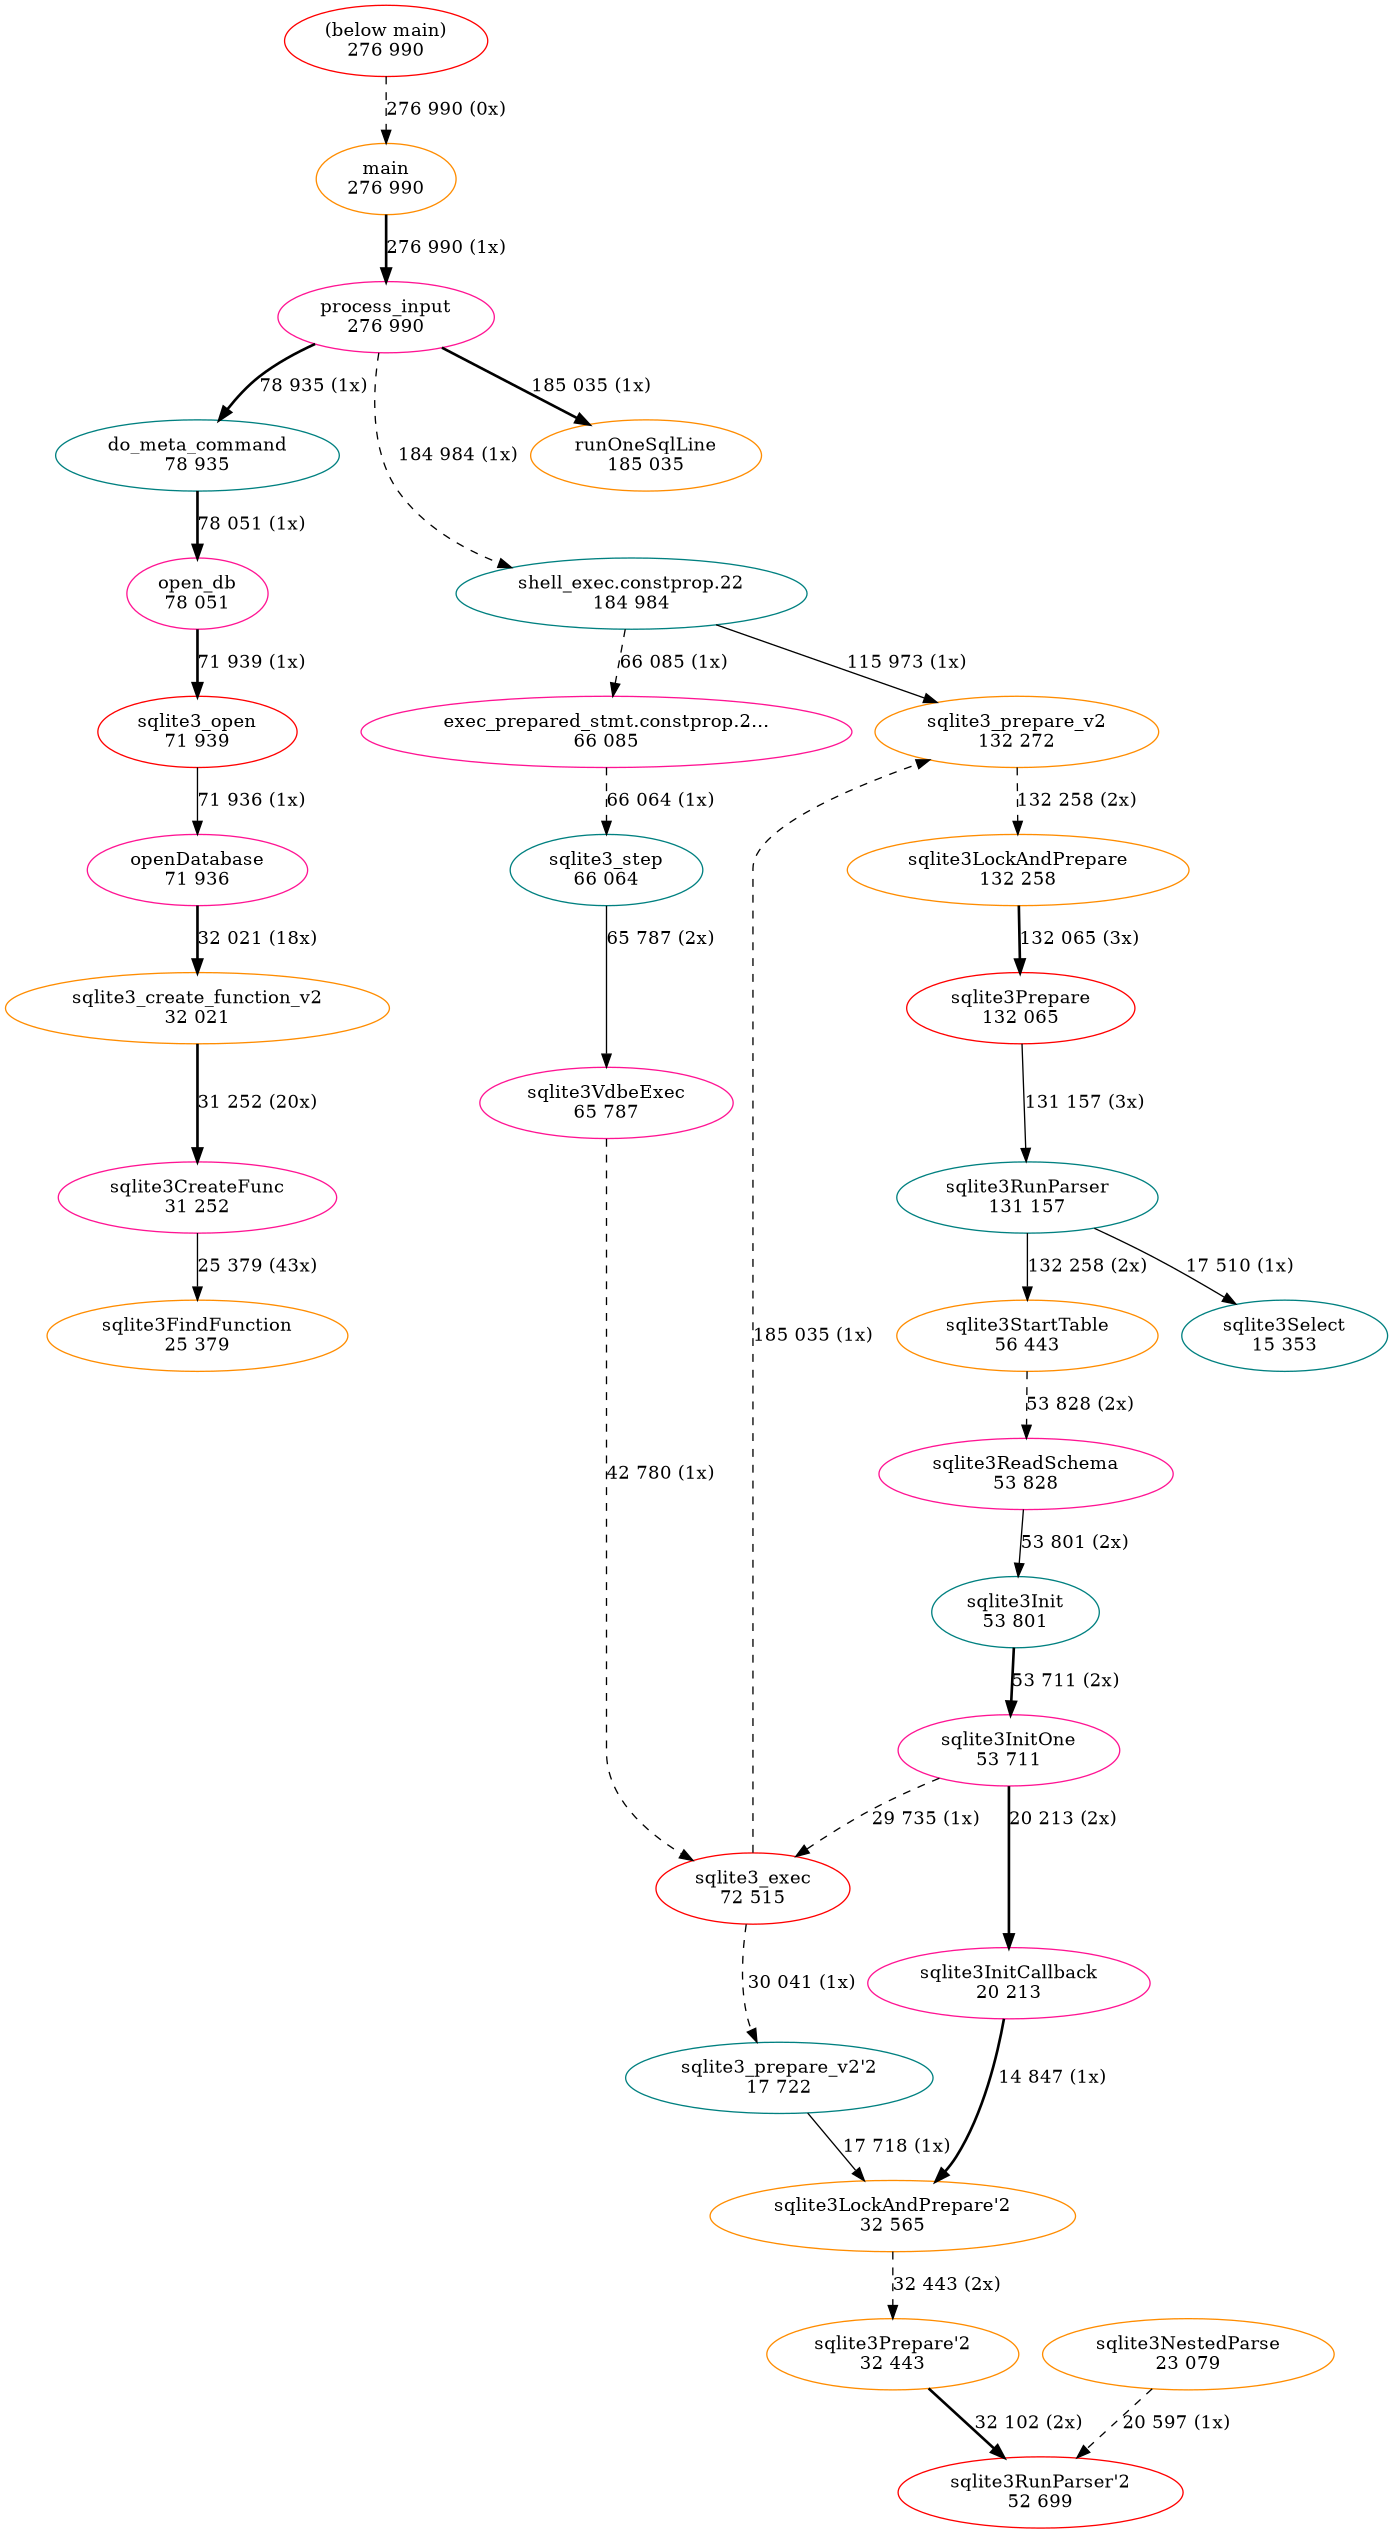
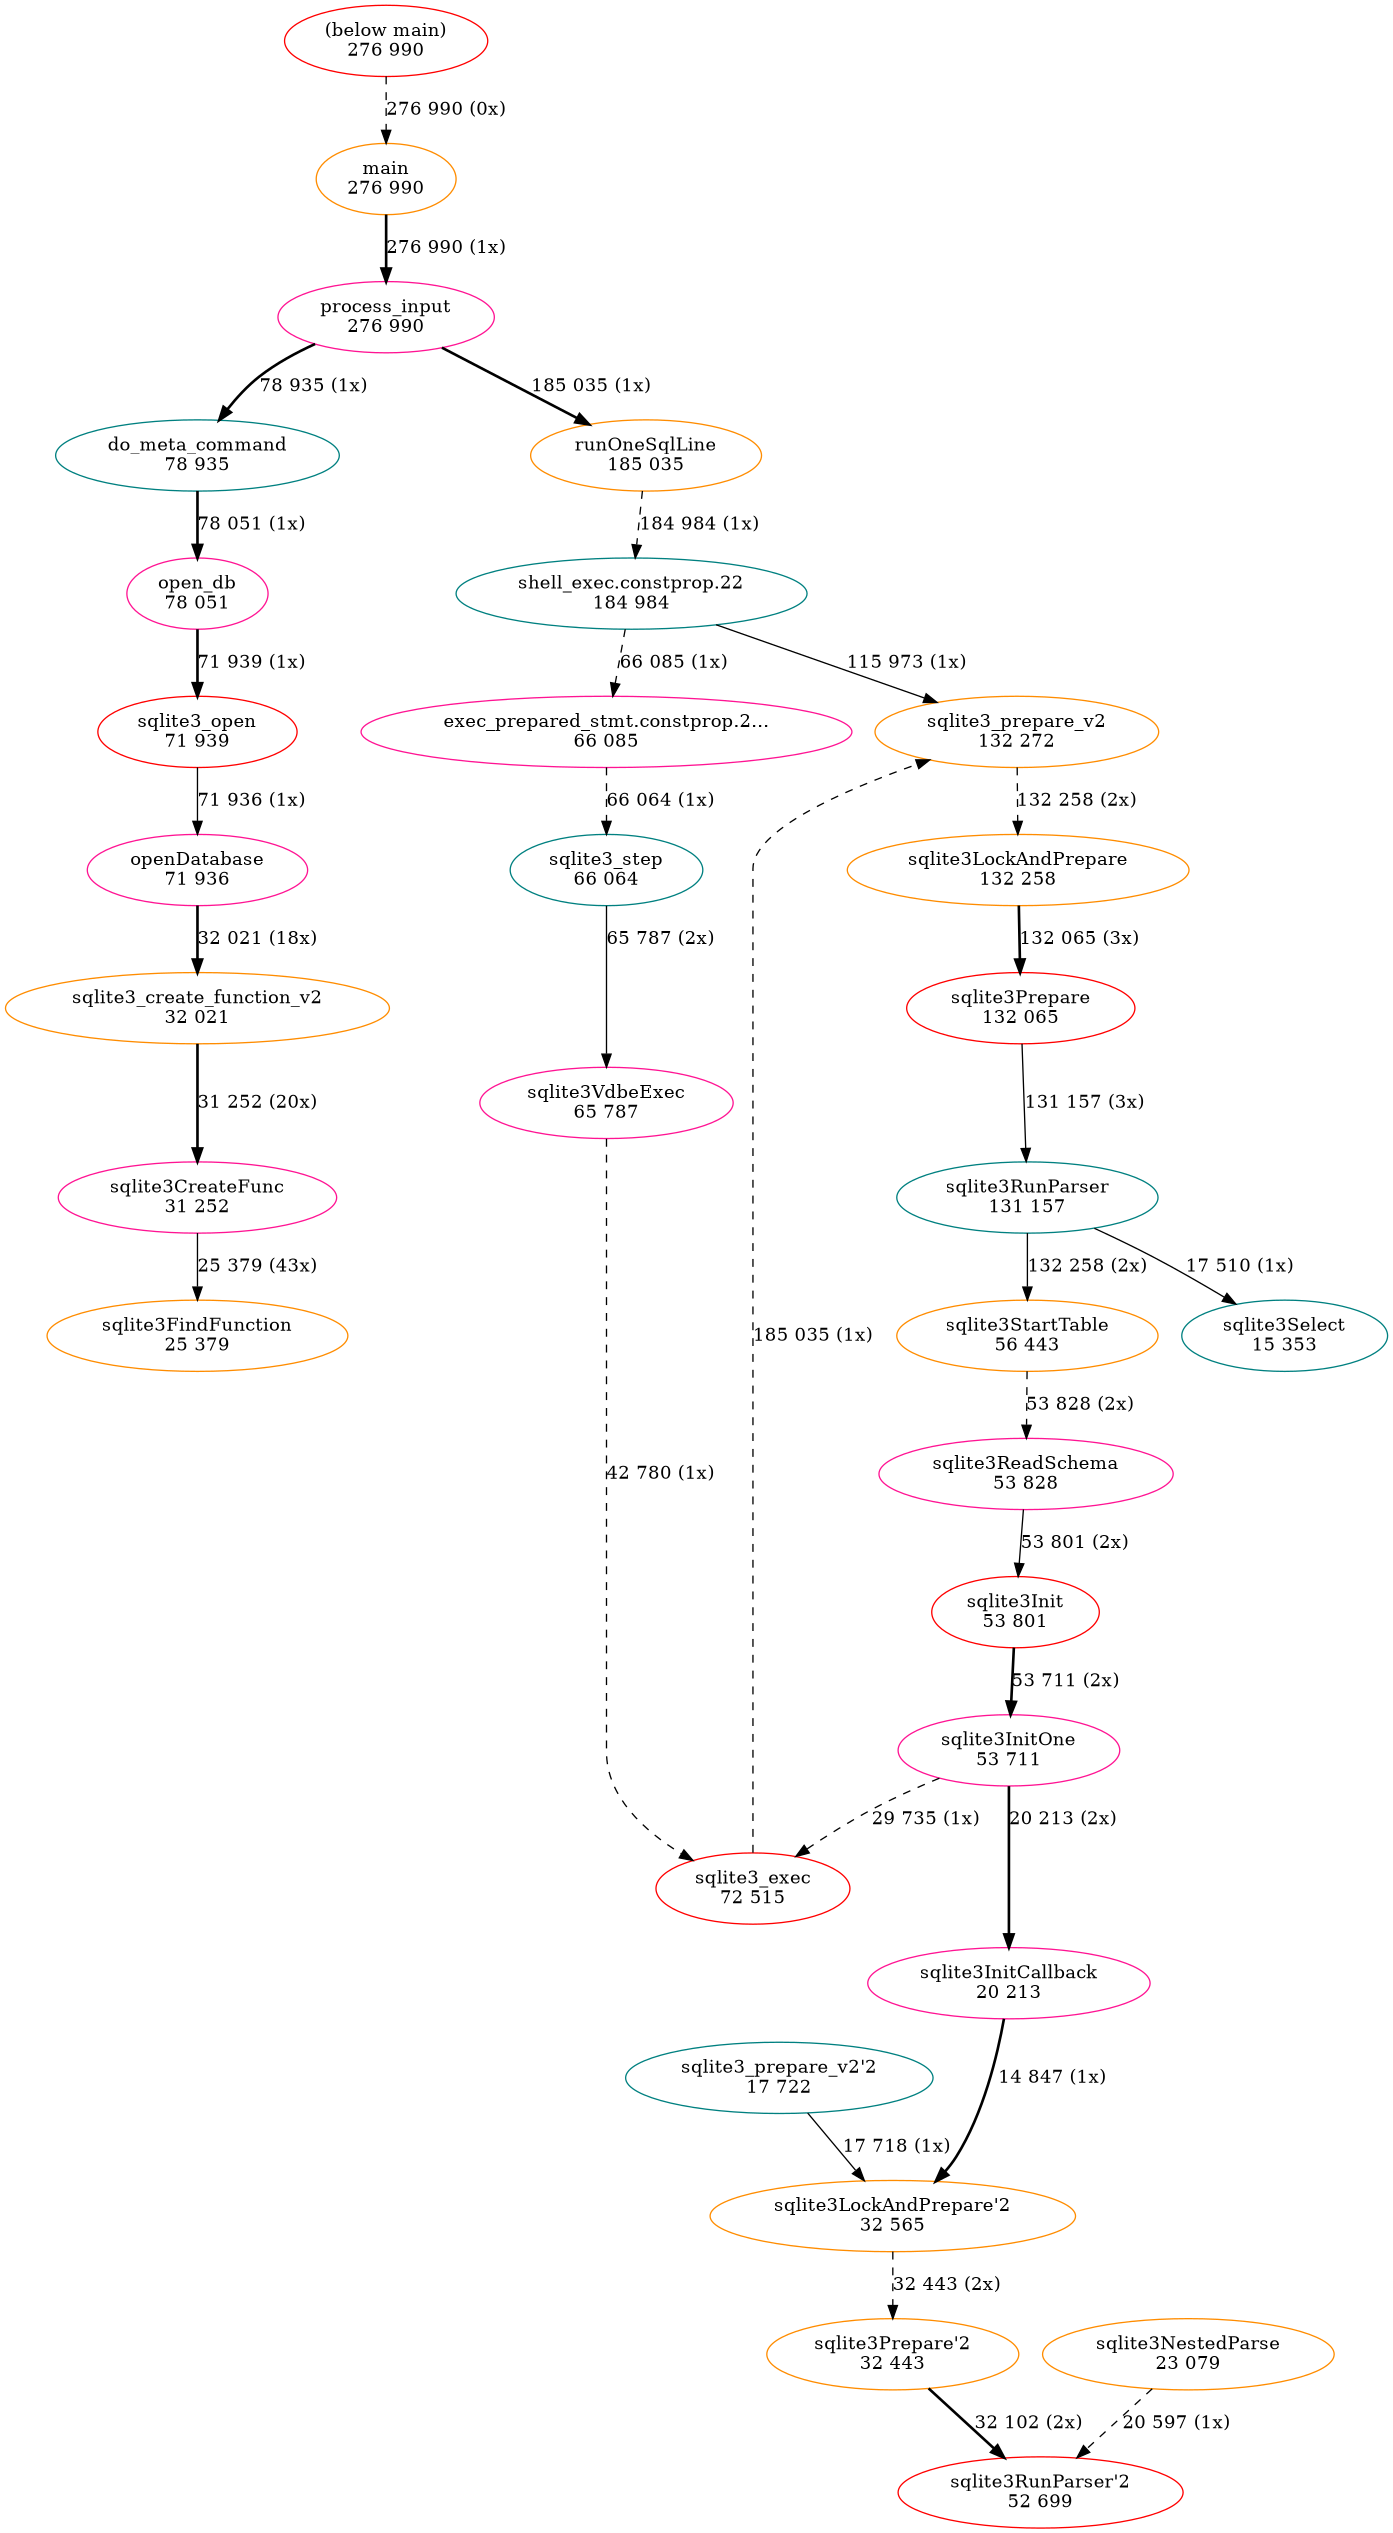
edge "process_input 276 990" -> "shell_exec.constprop.22 184 984": now "runOneSqlLine 185 035" -> "shell_exec.constprop.22 184 984"
node "sqlite3Init 53 801": color teal -> red
edge "sqlite3_exec 72 515" -> "sqlite3_prepare_v2'2 17 722": removed, label "30 041 (1x)"
